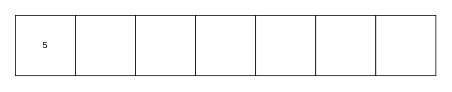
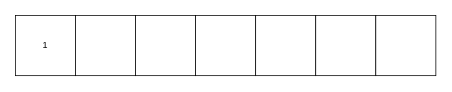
node "5": label "5" -> "1"
